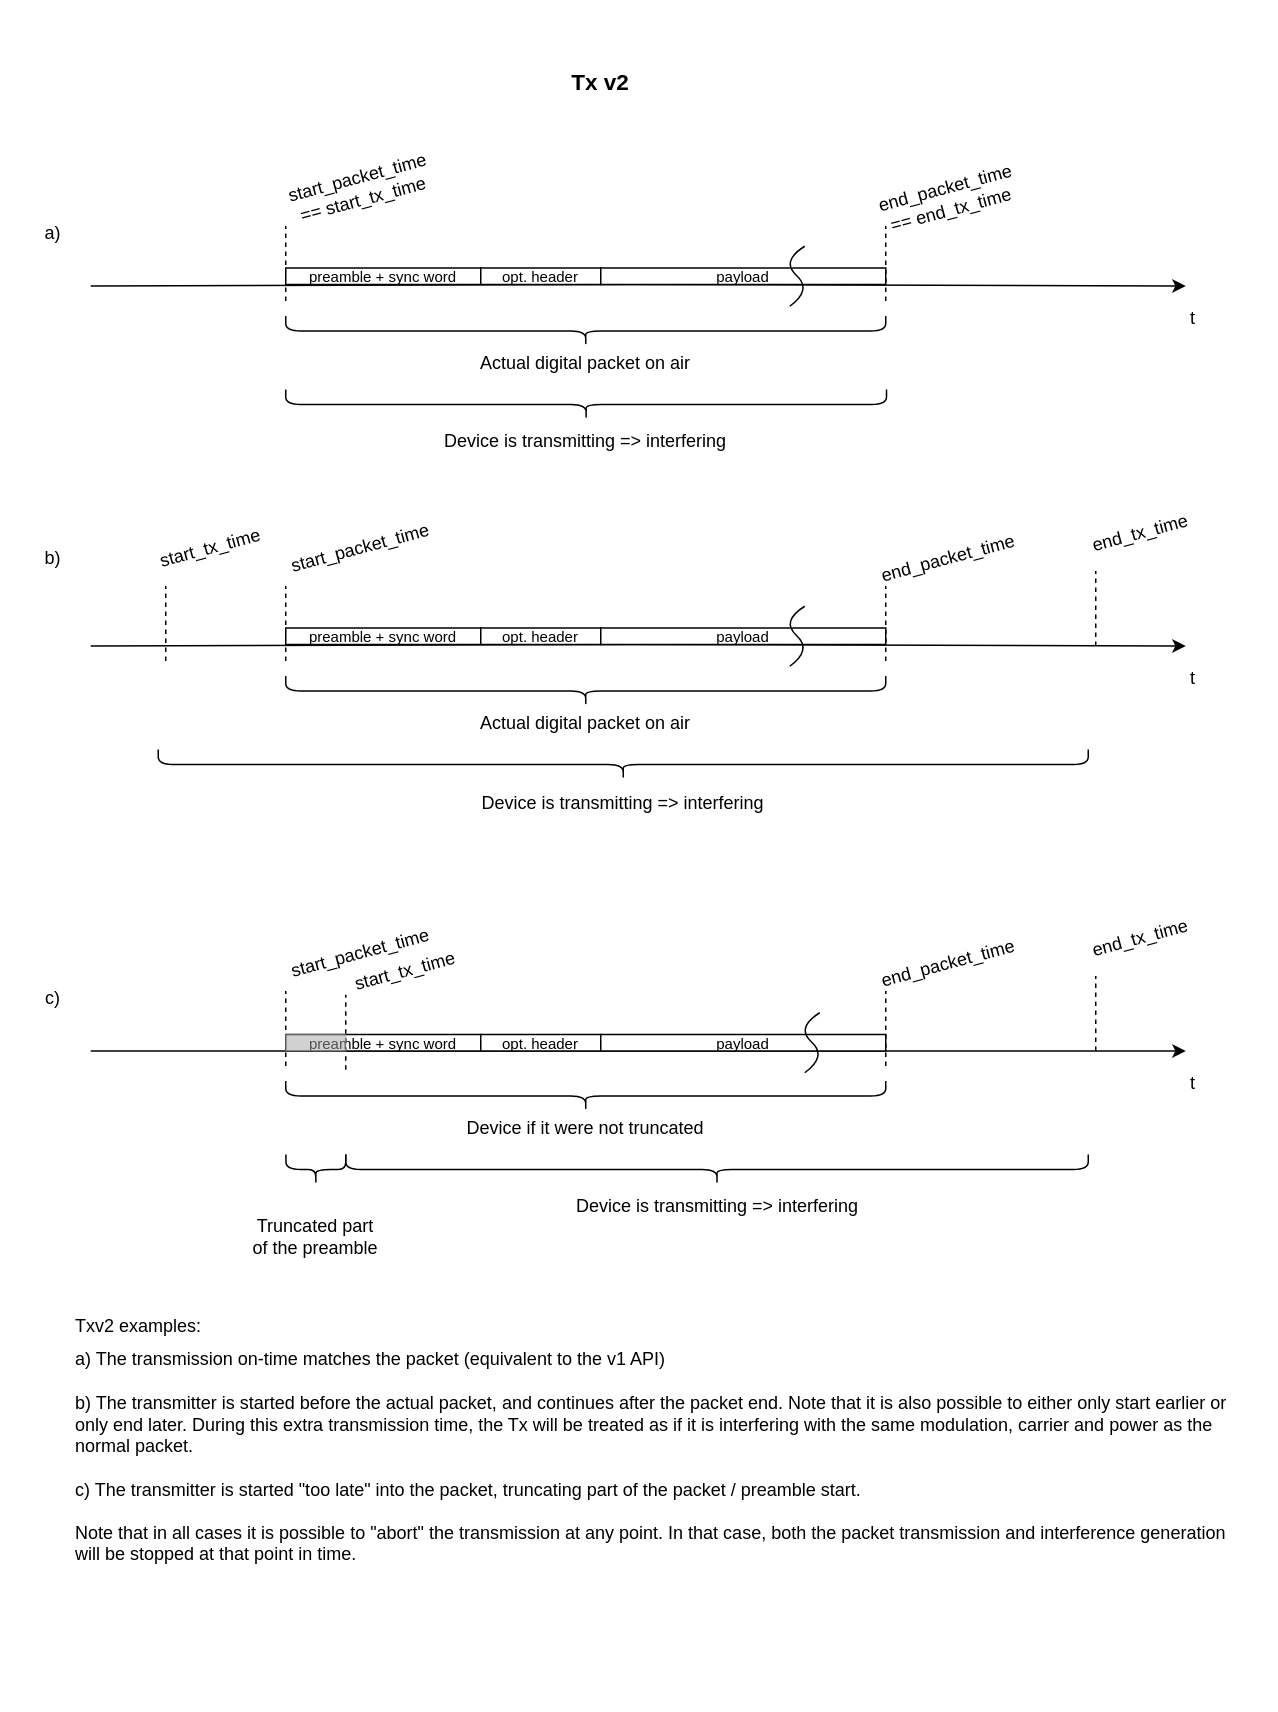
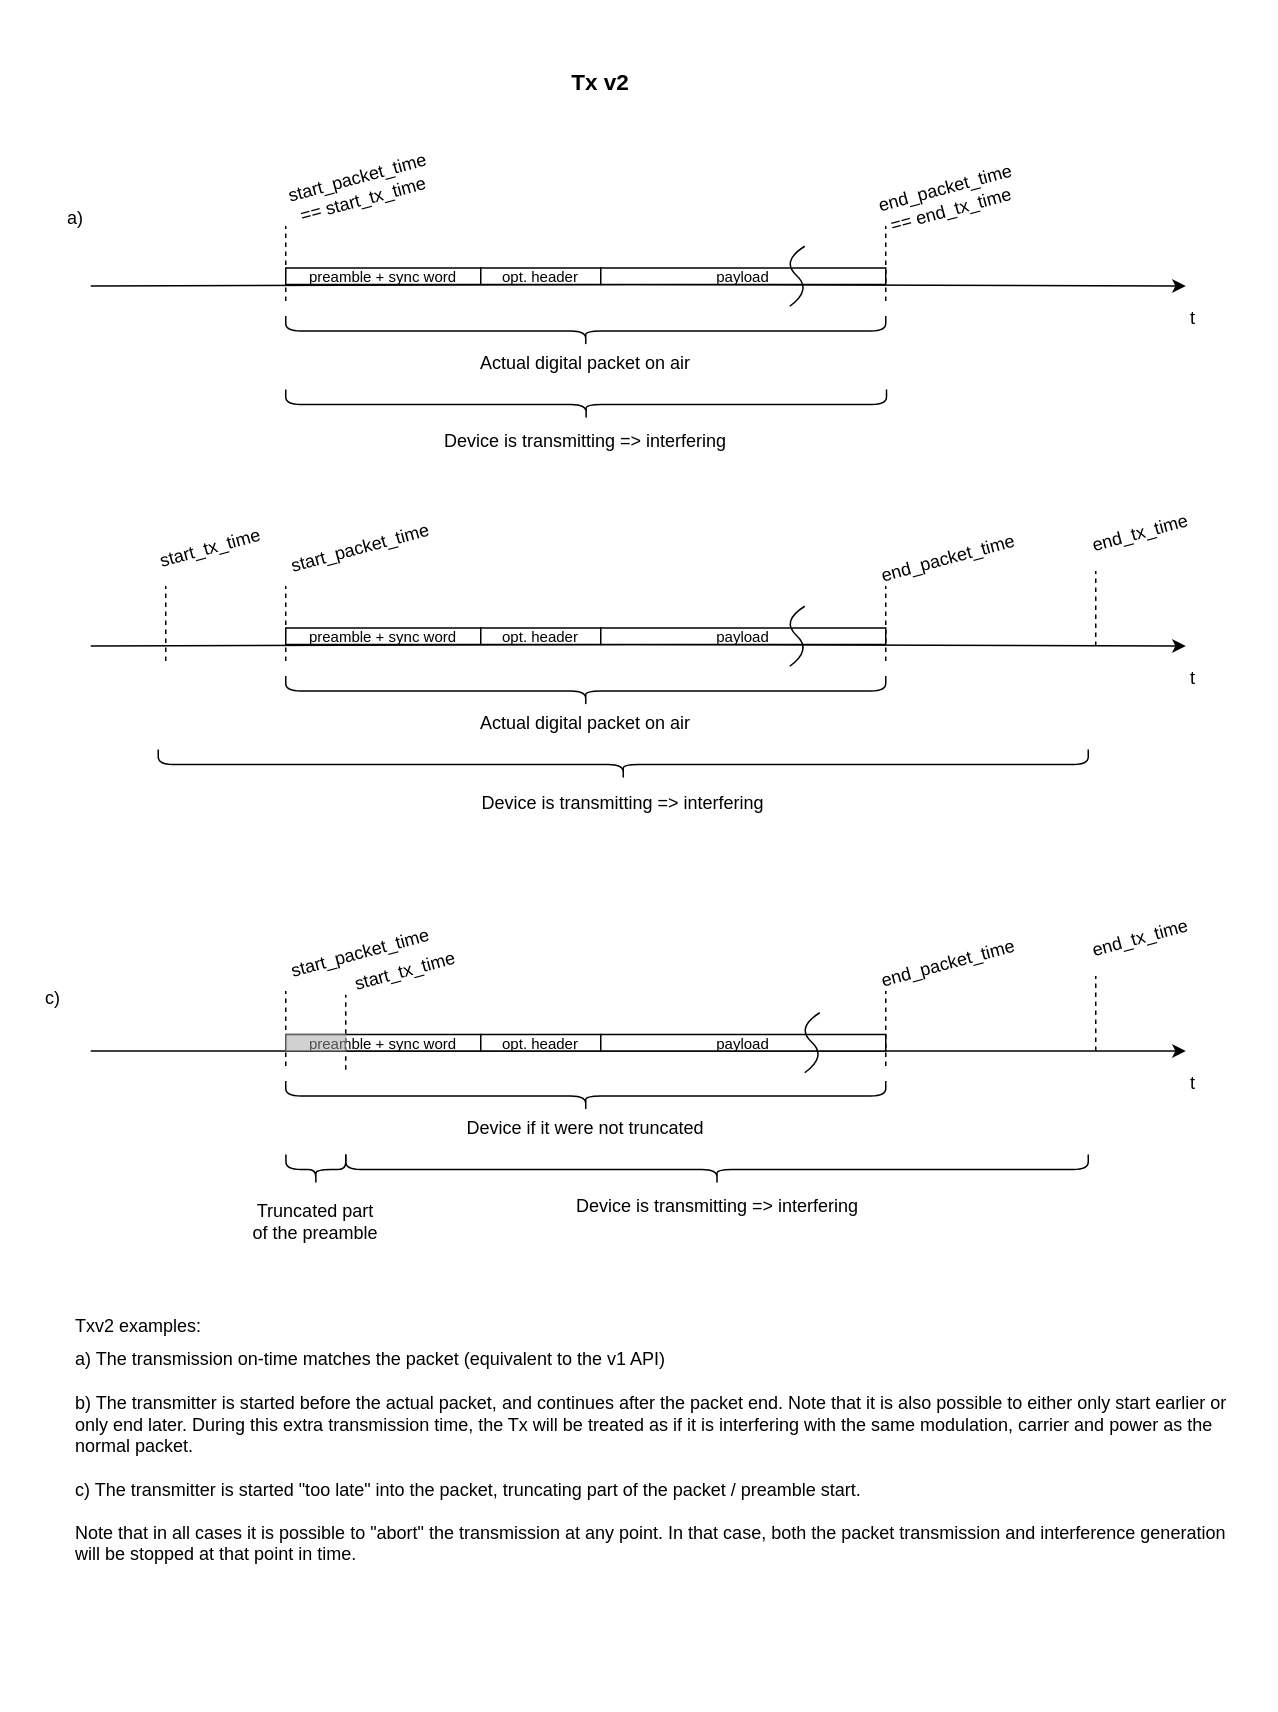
node "a)": moved (53, 233) -> (76, 218)
node "b)": removed
node "Truncated part of the preamble": moved (316, 1237) -> (316, 1222)
